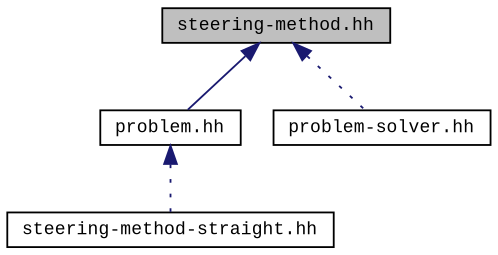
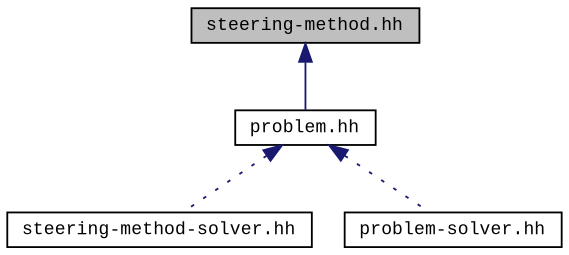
edge "problem-solver.hh" -> "steering-method.hh": now "problem-solver.hh" -> "problem.hh"
node "steering-method-straight.hh": label "steering-method-straight.hh" -> "steering-method-solver.hh"
